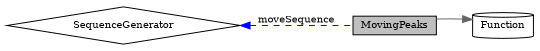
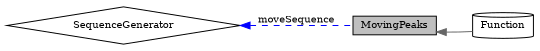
edge "MovingPeaks" -> "Function": reversed
